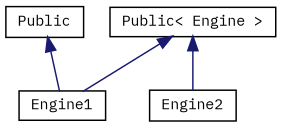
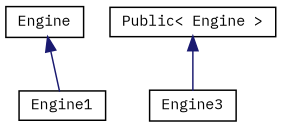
node "Public": label "Public" -> "Engine"
edge "Engine1" -> "Public< Engine >": removed
node "Engine2": label "Engine2" -> "Engine3"
